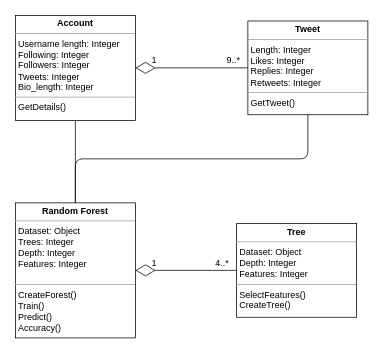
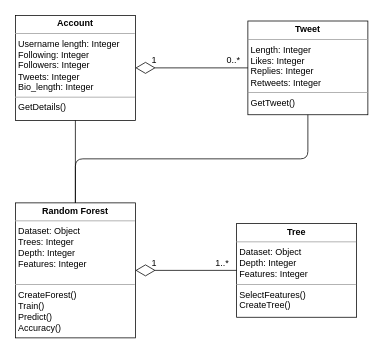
node "9..*": label "9..*" -> "0..*"
node "4..*": label "4..*" -> "1..*"
